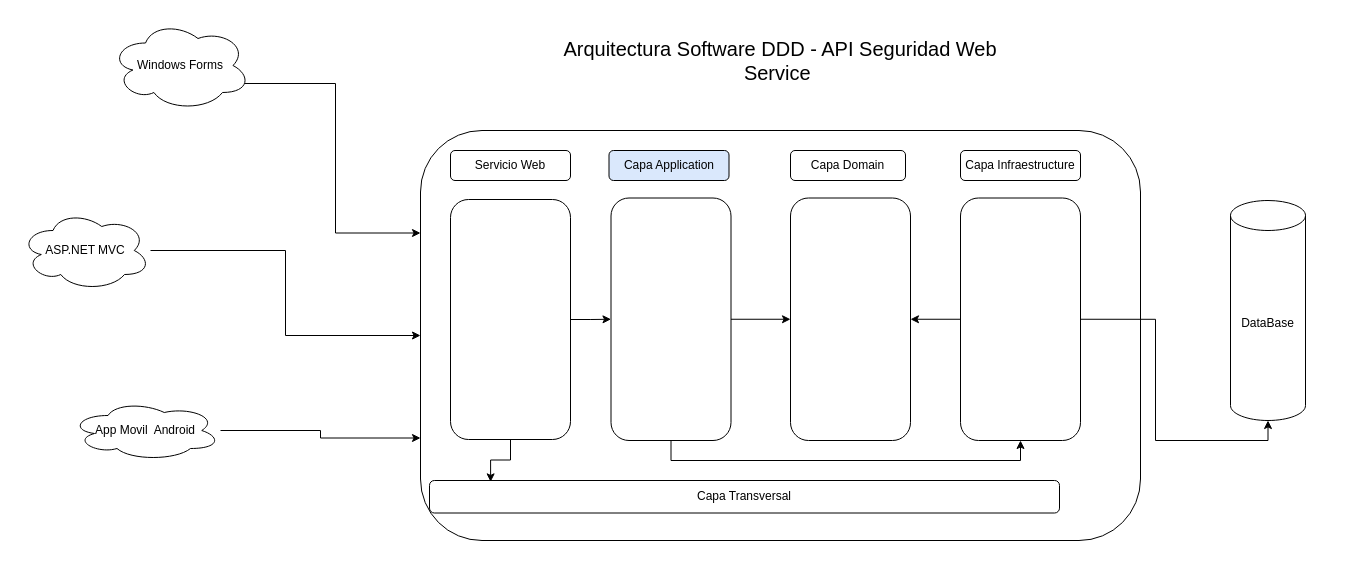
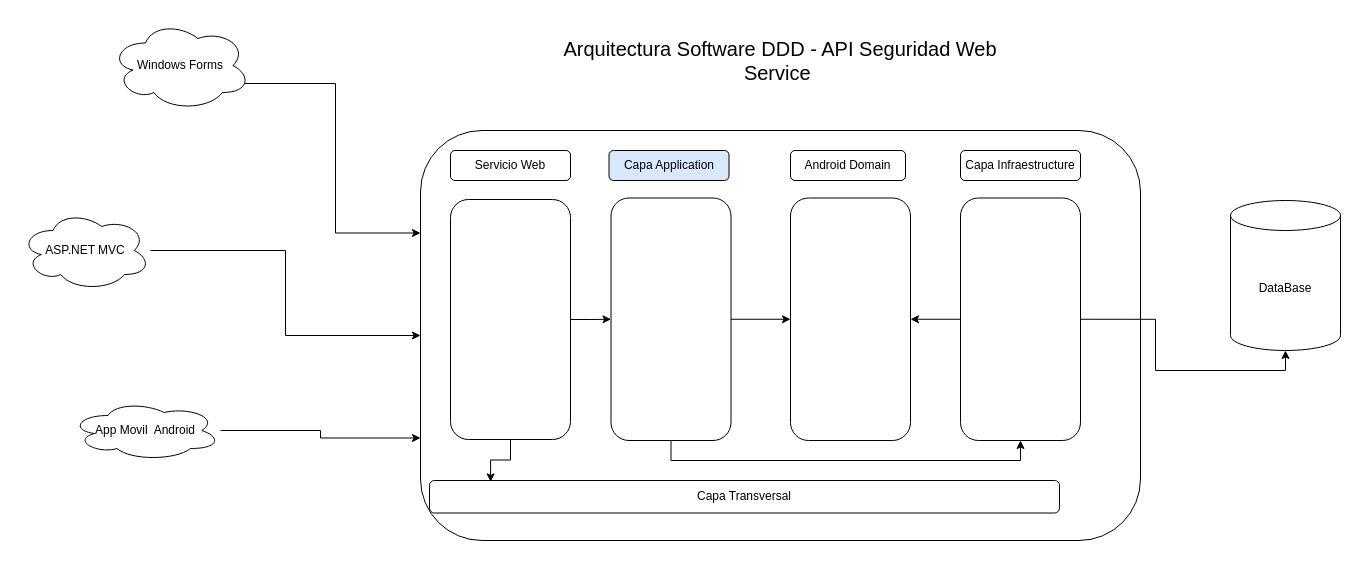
node "Capa Domain": label "Capa Domain" -> "Android Domain"
node "DataBase": size 75x220 -> 110x150
